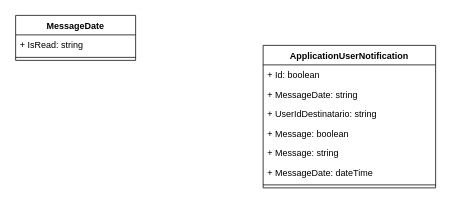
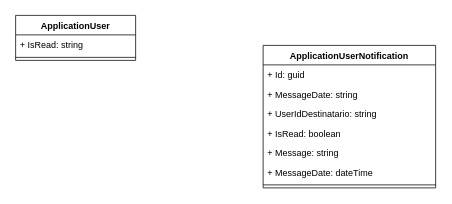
node "MessageDate": label "MessageDate" -> "ApplicationUser"
node "+ Id: boolean": label "+ Id: boolean" -> "+ Id: guid"
node "+ Message: boolean": label "+ Message: boolean" -> "+ IsRead: boolean"
